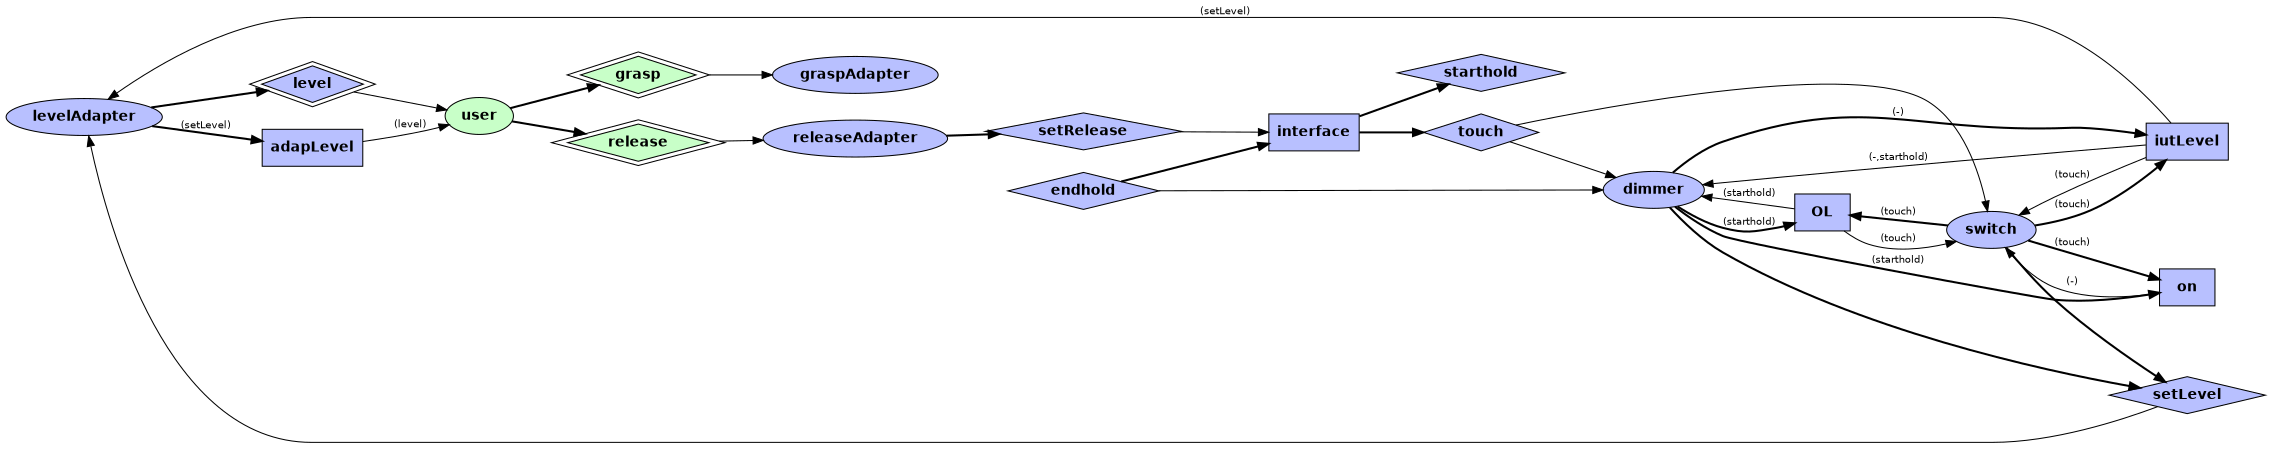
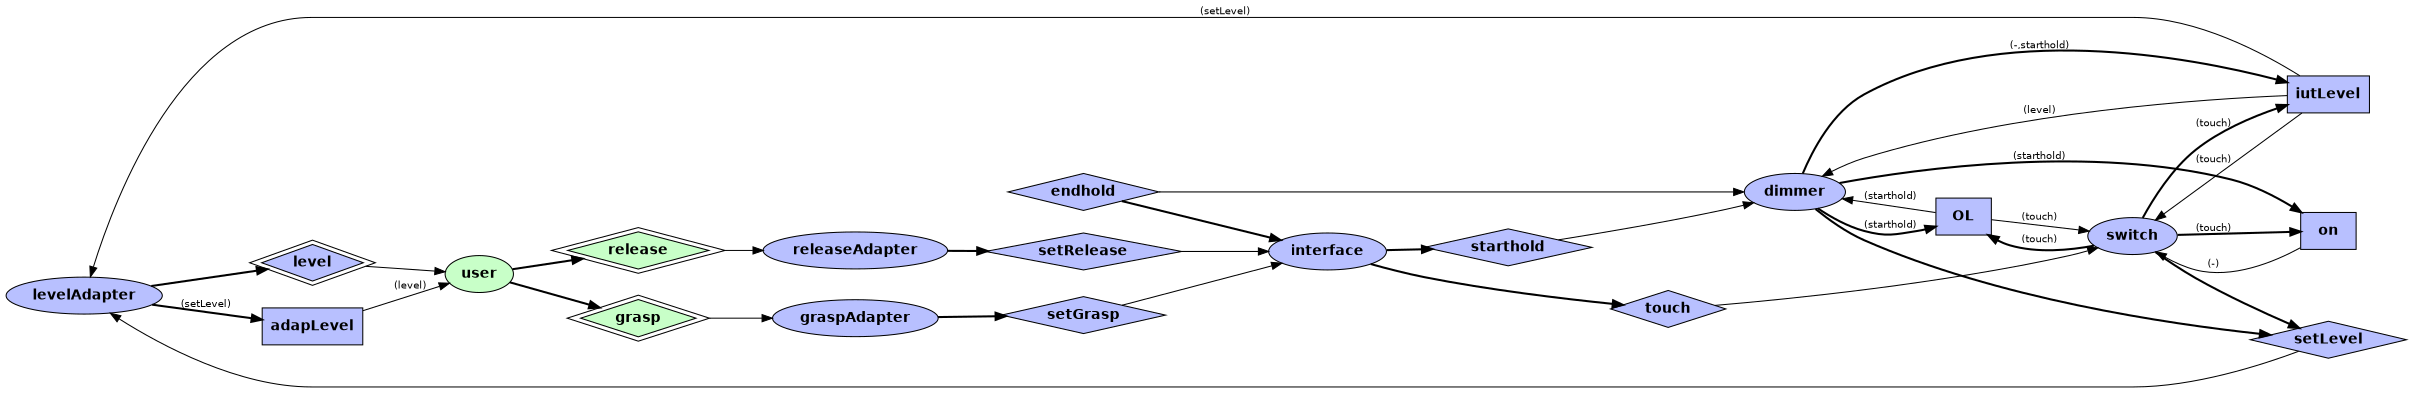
edge "dimmer" -> "iutLevel": label "(-)" -> "(-,starthold)"
node "interface": shape box -> ellipse
edge "touch" -> "dimmer": now "starthold" -> "dimmer"
edge "iutLevel" -> "dimmer": label "(-,starthold)" -> "(level)"
node "setGrasp": added
